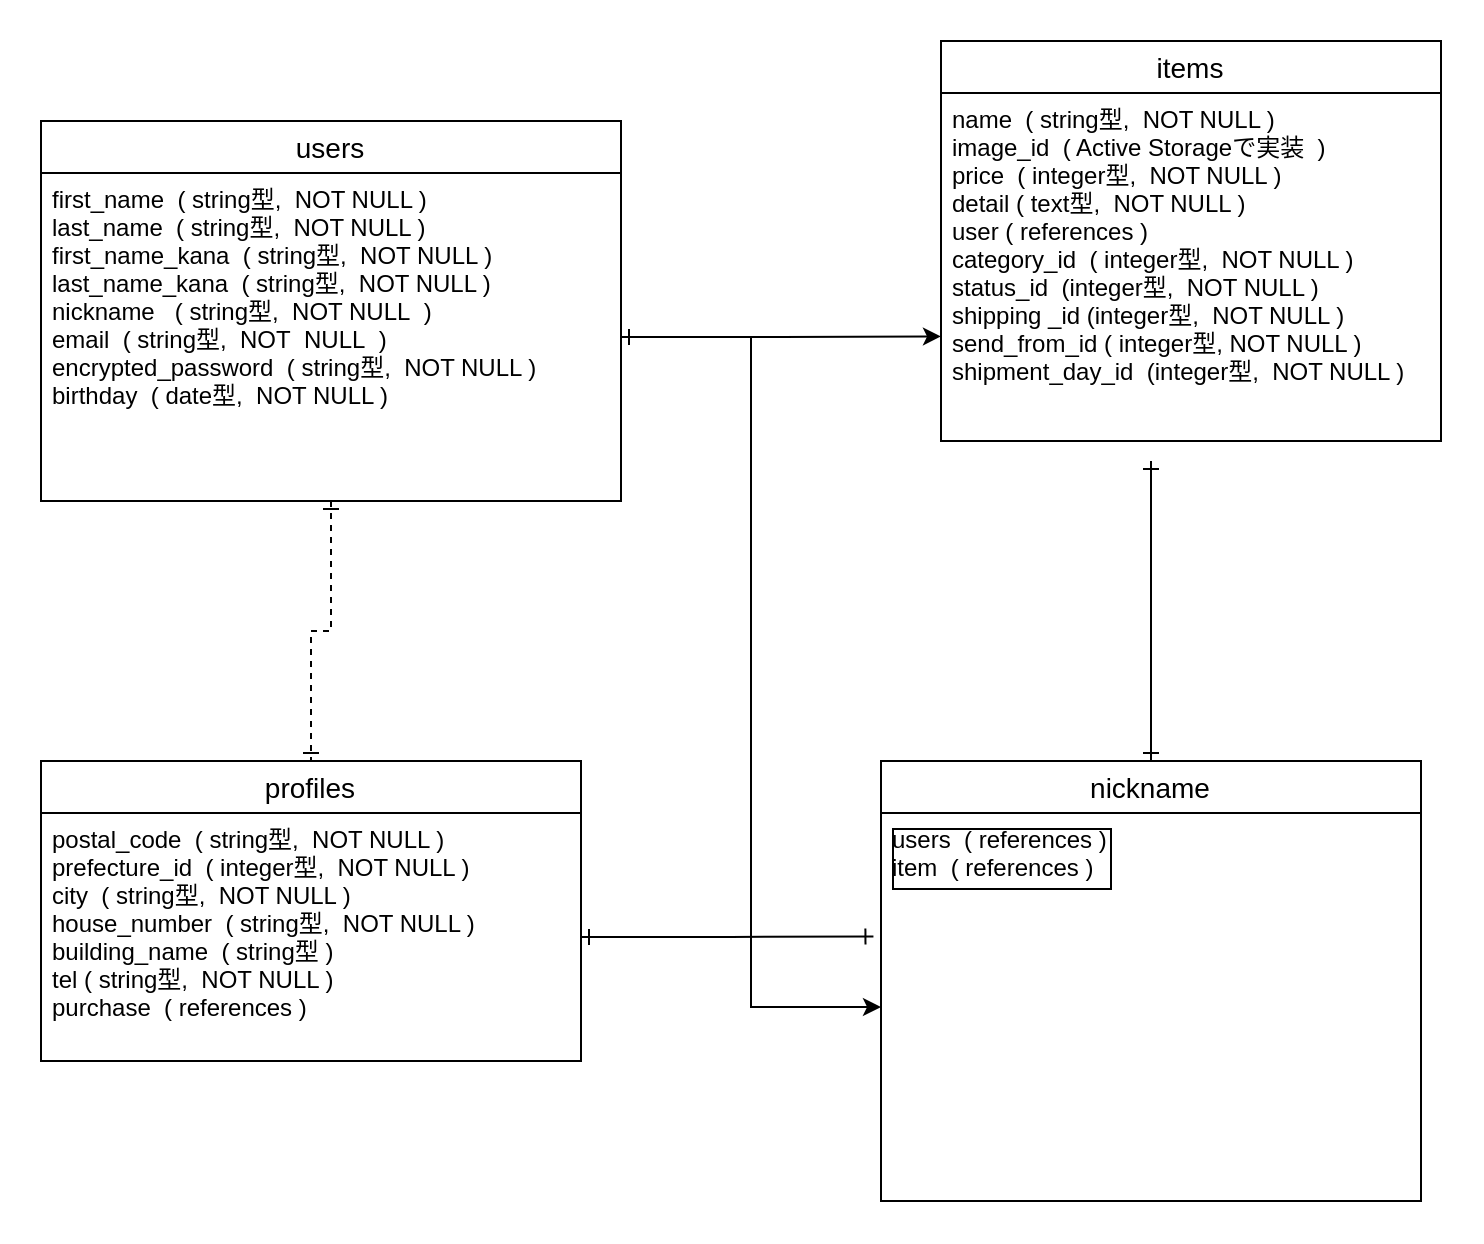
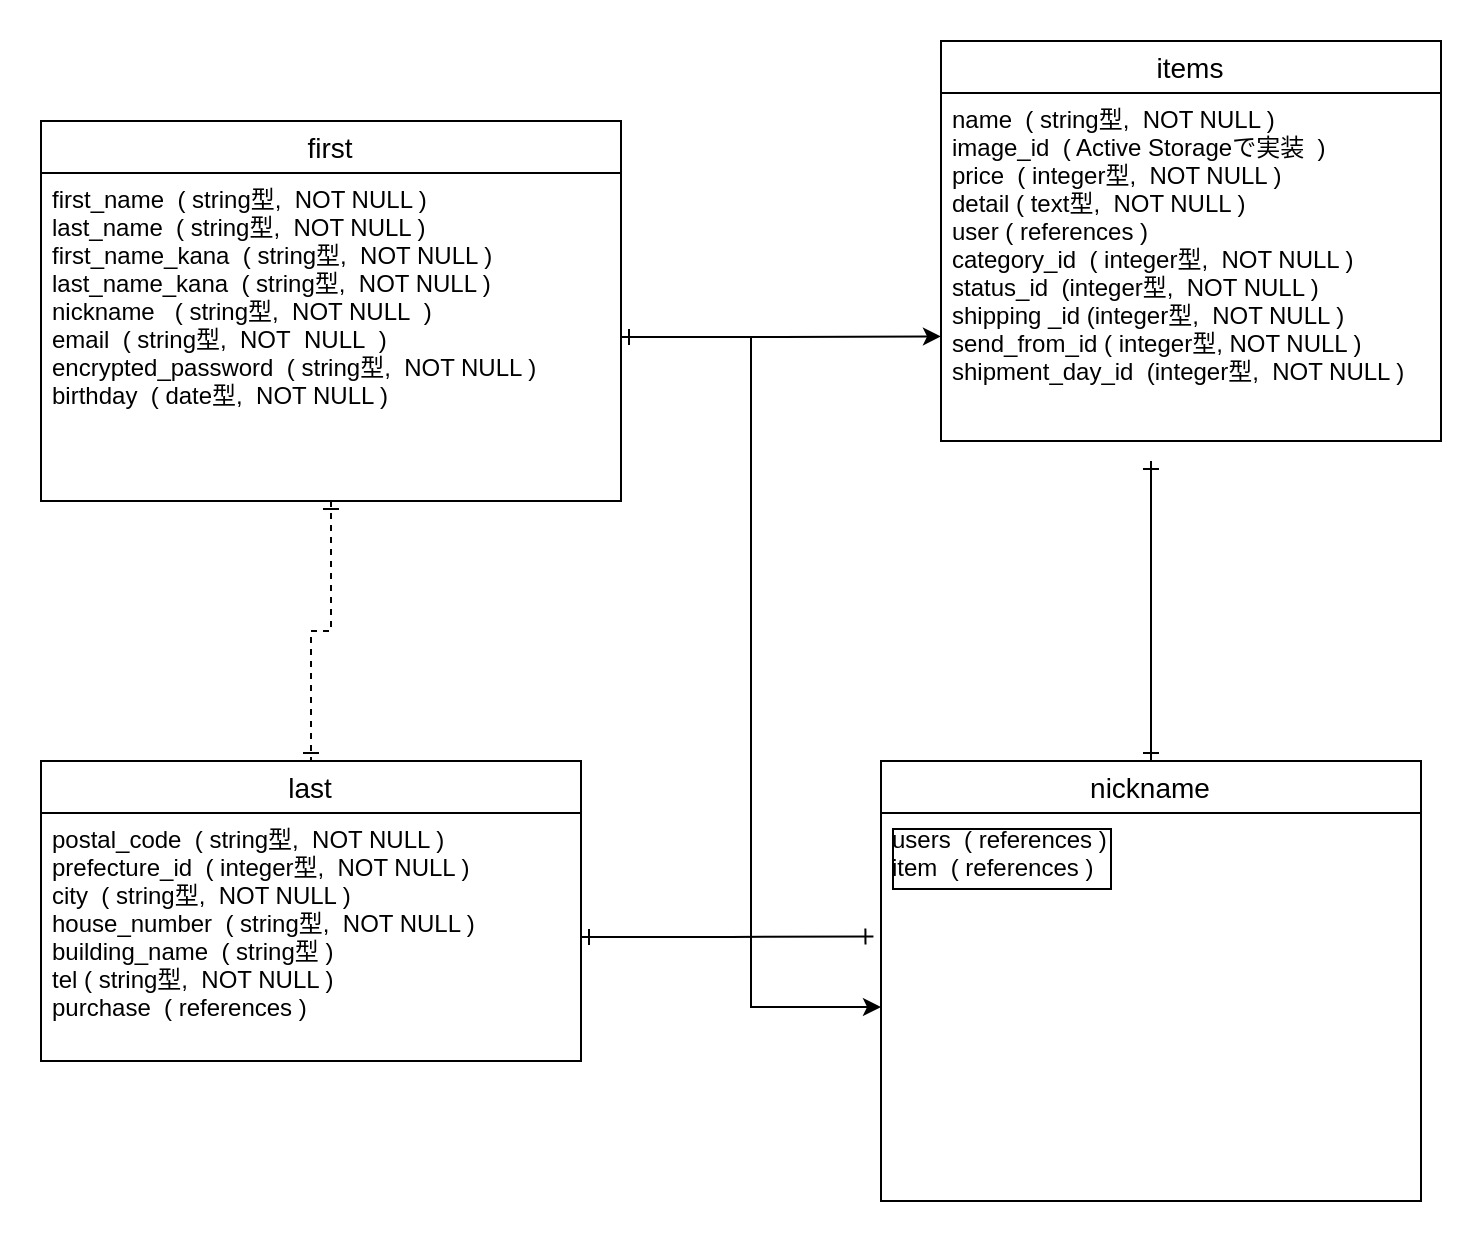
node "users": label "users" -> "first"
node "profiles": label "profiles" -> "last"
